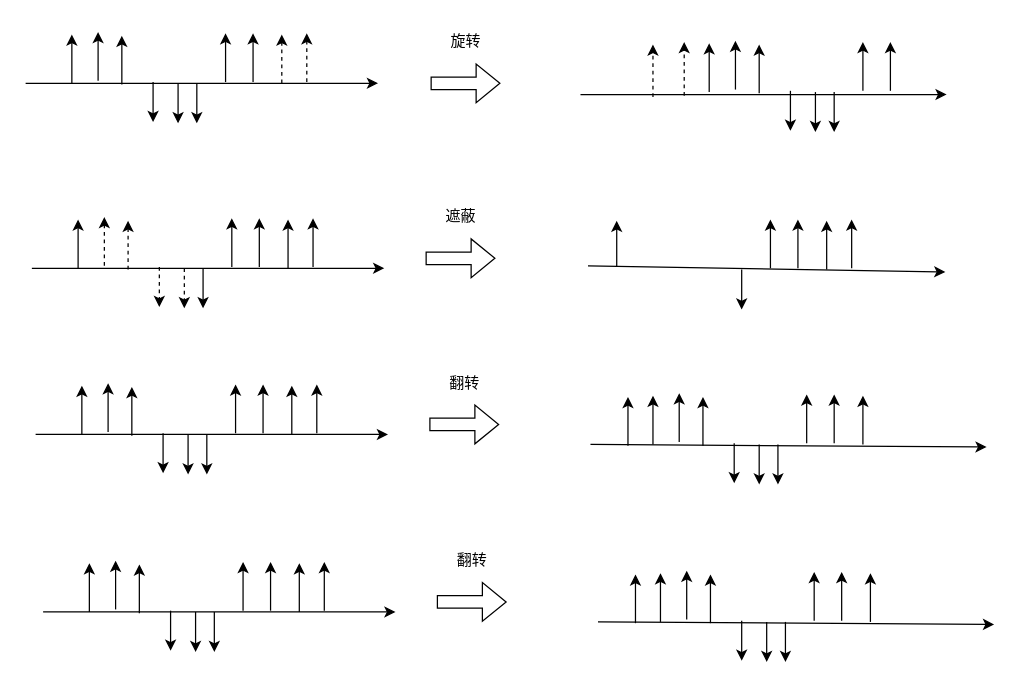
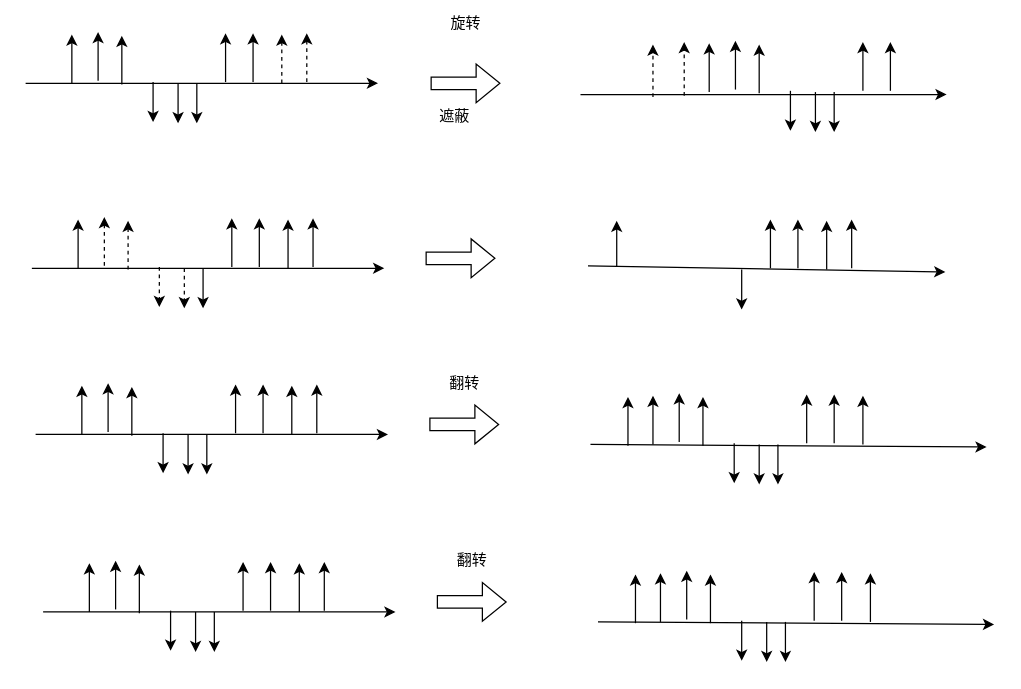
node "旋转": moved (465, 42) -> (465, 23)
node "遮蔽": moved (460, 217) -> (454, 117)
